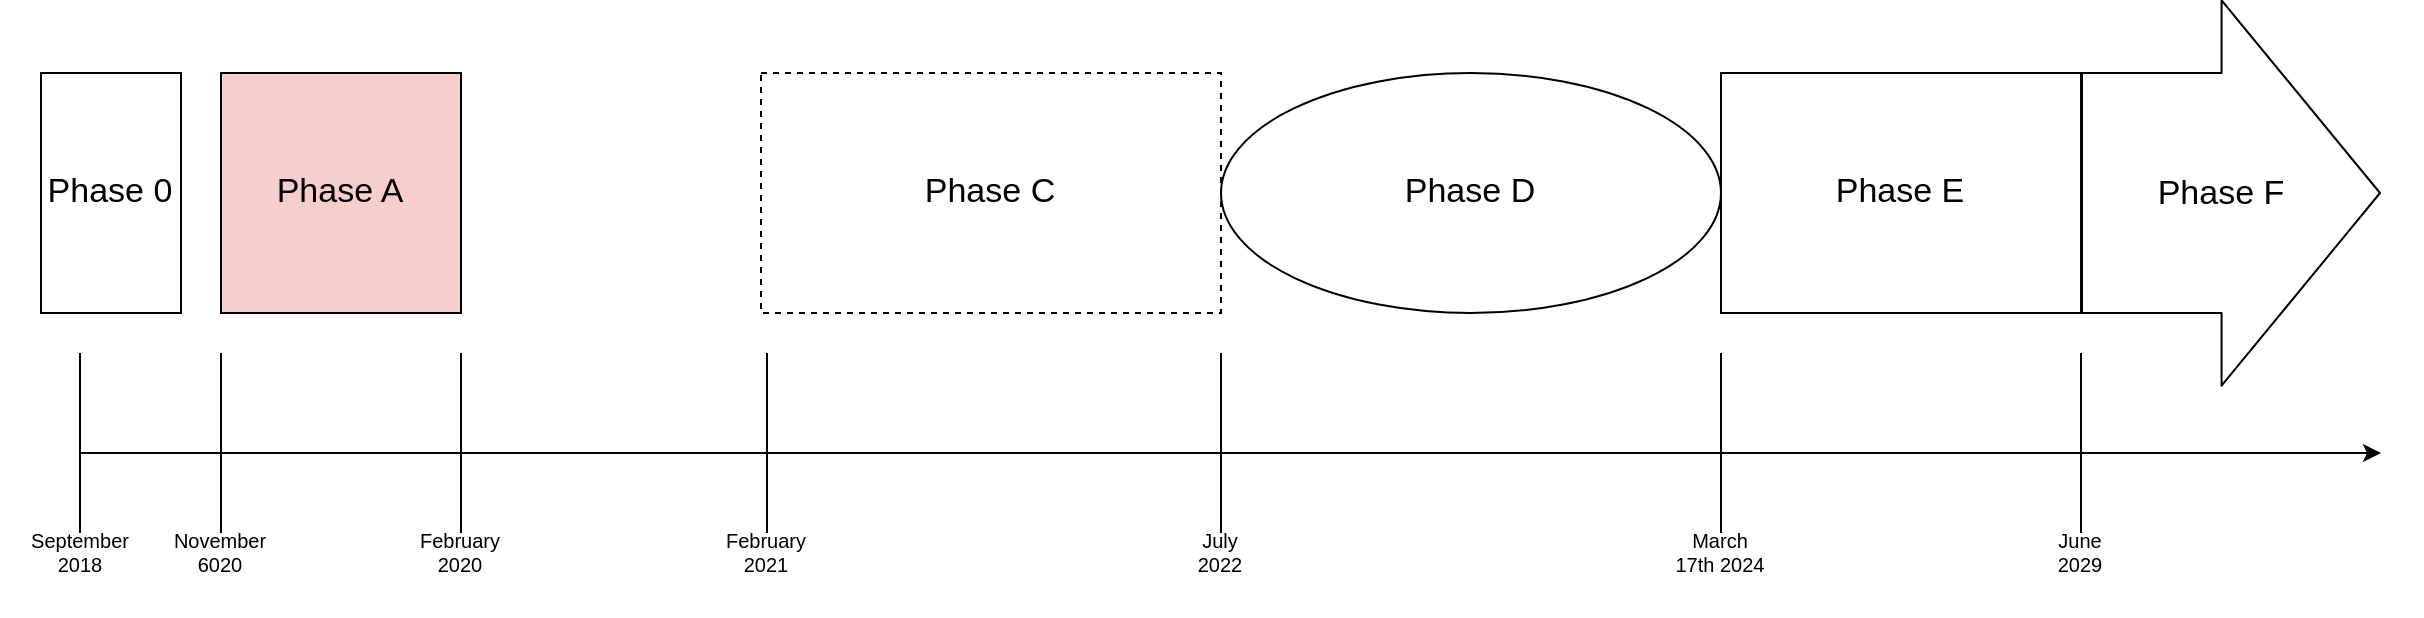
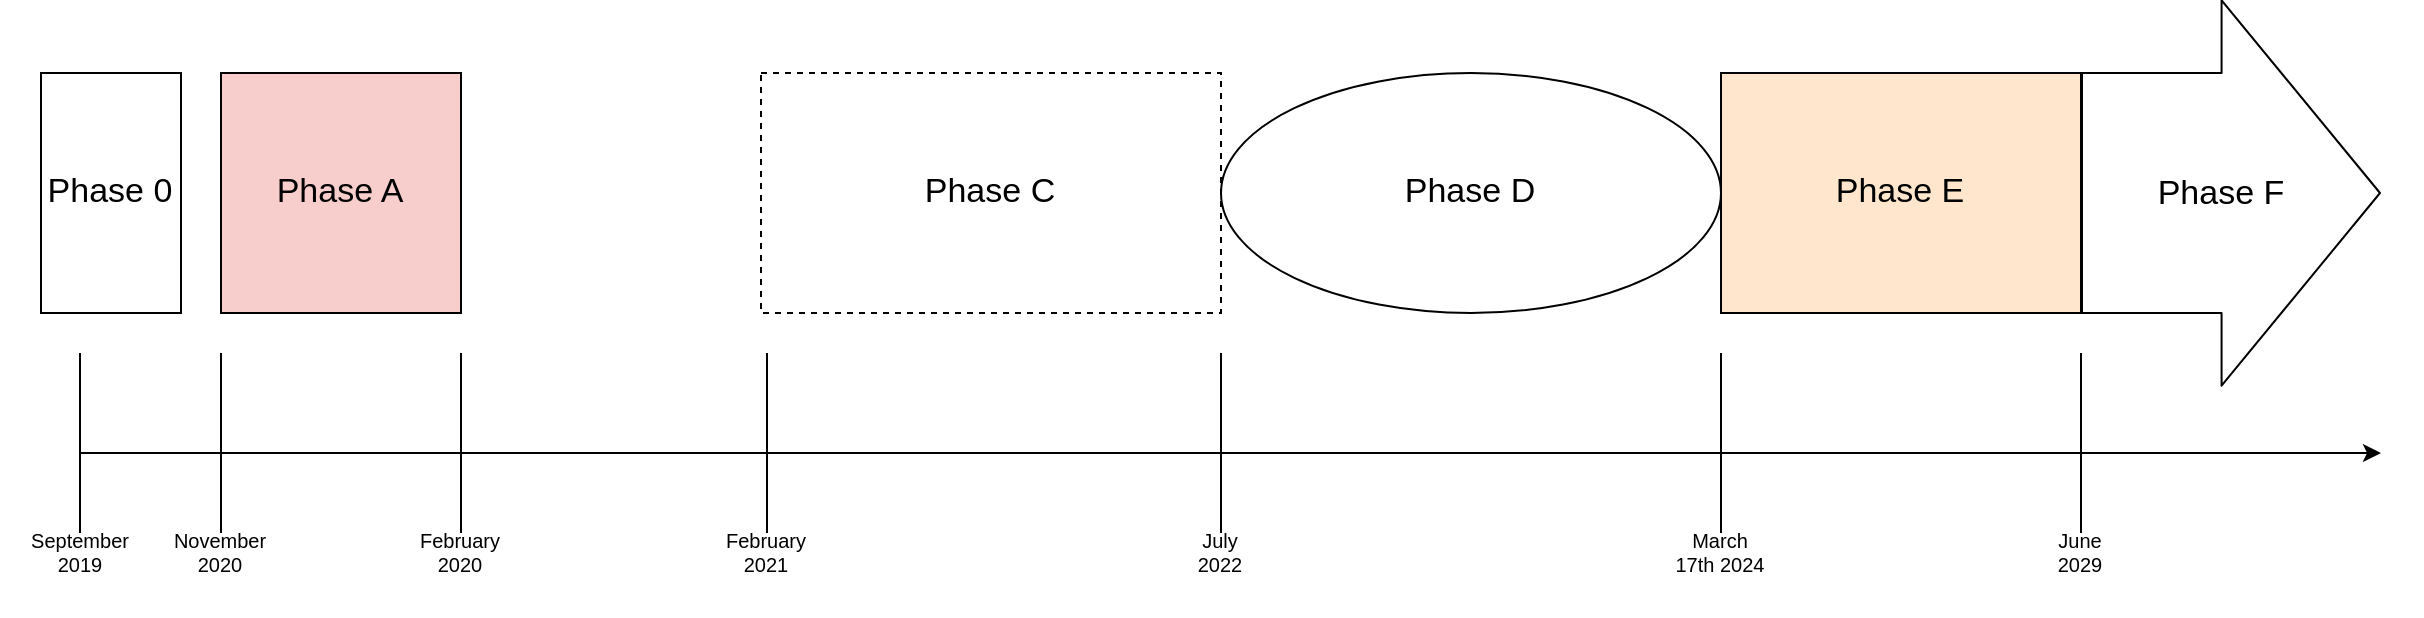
node "Phase E": fillcolor #ffffff -> #ffe6cc
node "September 2018": label "September 2018" -> "September 2019"
node "November 6020": label "November 6020" -> "November 2020"
